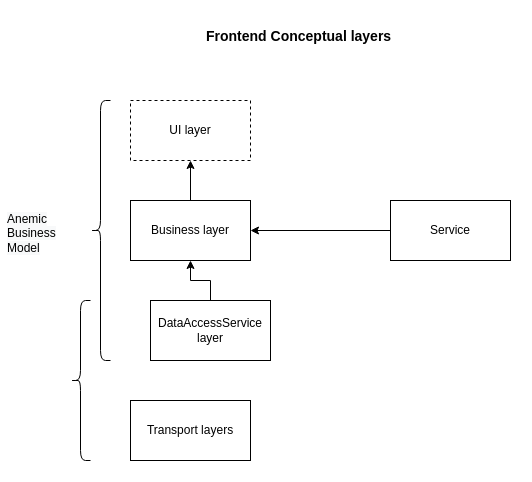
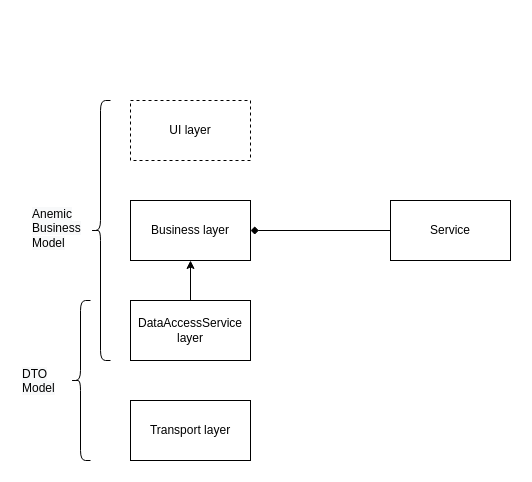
node "Frontend Conceptual layers": removed
edge "Business layer" -> "UI layer": removed
node "Anemic BusinessModel": moved (36, 231) -> (61, 226)
edge "Service" -> "Business layer": arrowhead classic -> diamond
node "DataAccessService layer": moved (211, 331) -> (191, 331)
node "DTO Model": added
node "Transport layers": label "Transport layers" -> "Transport layer"
